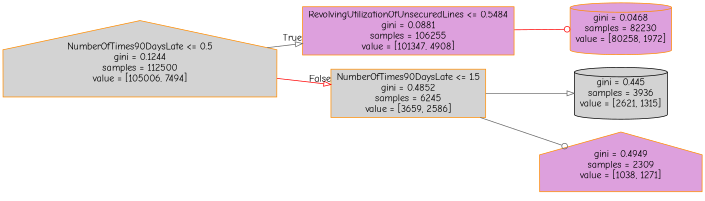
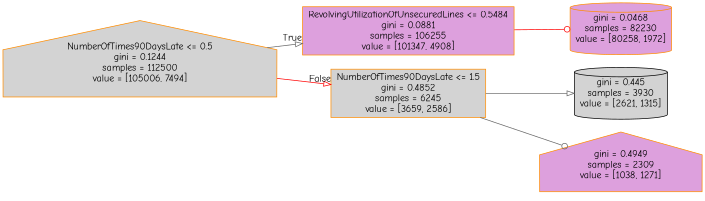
node "gini = 0.445 samples = 3936 value = [2621, 1315]": label "gini = 0.445 samples = 3936 value = [2621, 1315]" -> "gini = 0.445 samples = 3930 value = [2621, 1315]"
